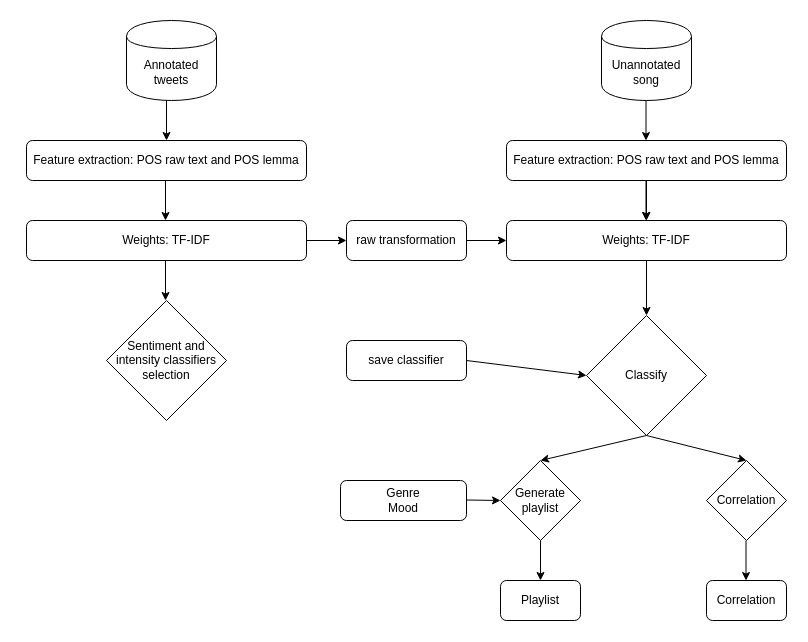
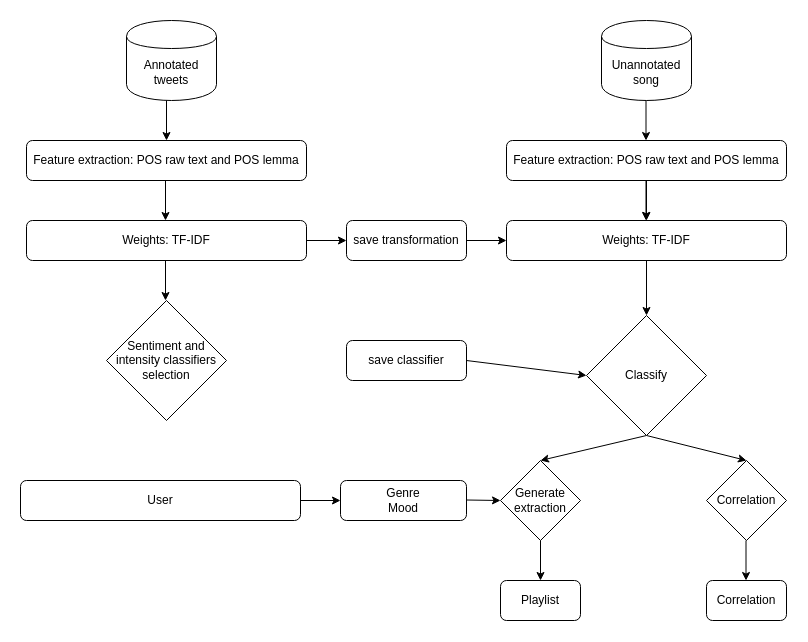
node "raw transformation": label "raw transformation" -> "save transformation"
node "User": added
edge "User" -> "Genre Mood": added
node "Generate playlist": label "Generate playlist" -> "Generate extraction"
